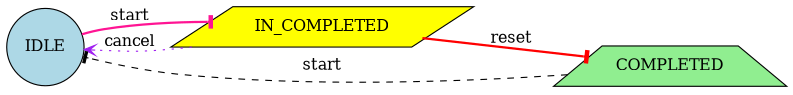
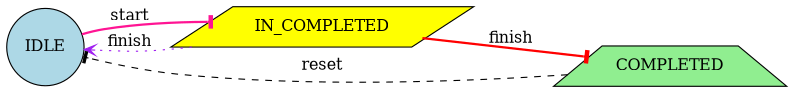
edge "IN_COMPLETED" -> "COMPLETED": label "reset" -> "finish"
edge "IN_COMPLETED" -> "IDLE": label "cancel" -> "finish"
edge "COMPLETED" -> "IDLE": label "start" -> "reset"
